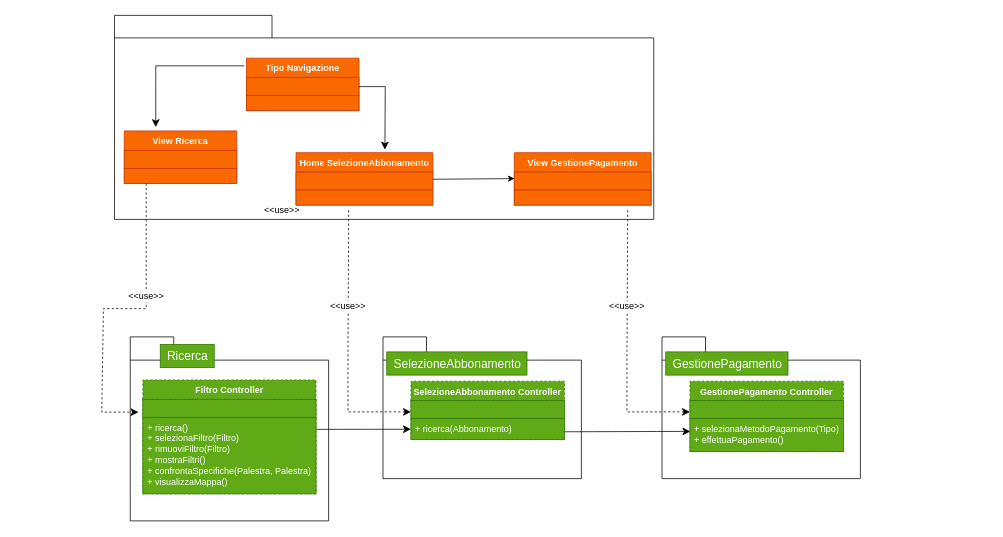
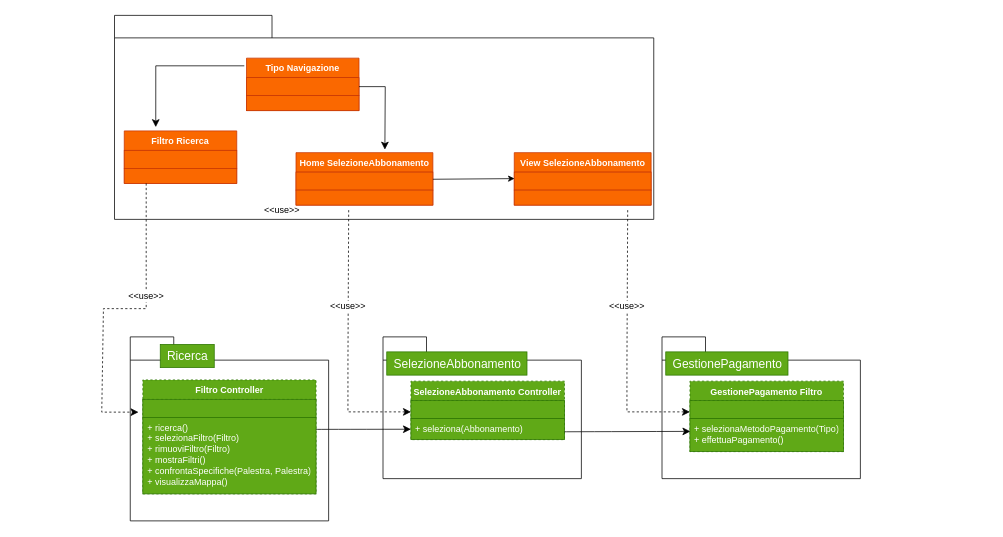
node "View Ricerca": label "View Ricerca" -> "Filtro Ricerca"
node "View GestionePagamento": label "View GestionePagamento" -> "View SelezioneAbbonamento"
node "GestionePagamento Controller": label "GestionePagamento Controller" -> "GestionePagamento Filtro"
node "+ ricerca(Abbonamento)": label "+ ricerca(Abbonamento)" -> "+ seleziona(Abbonamento)"
